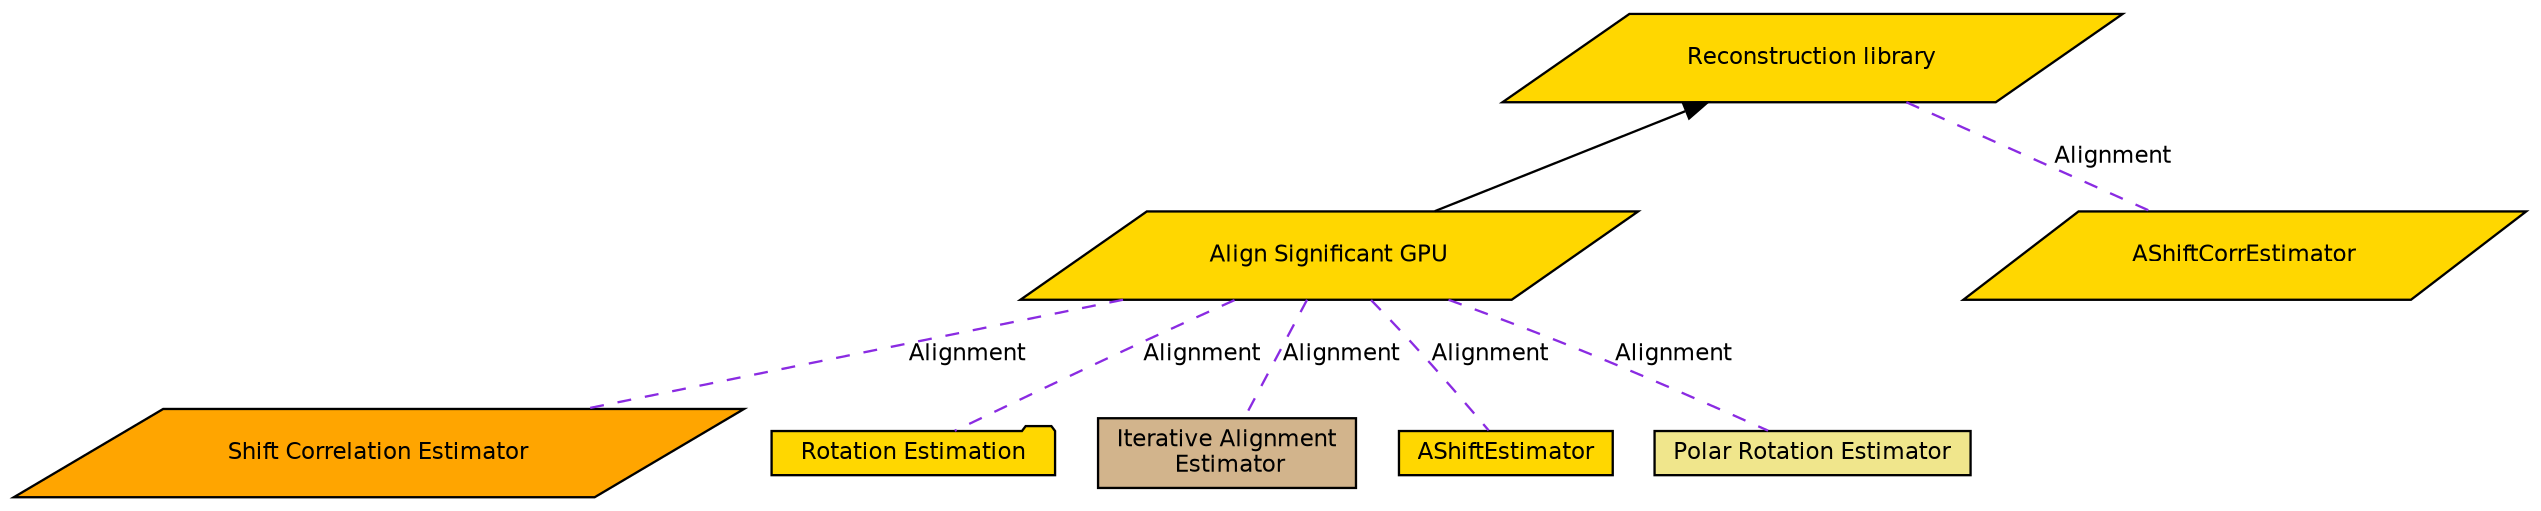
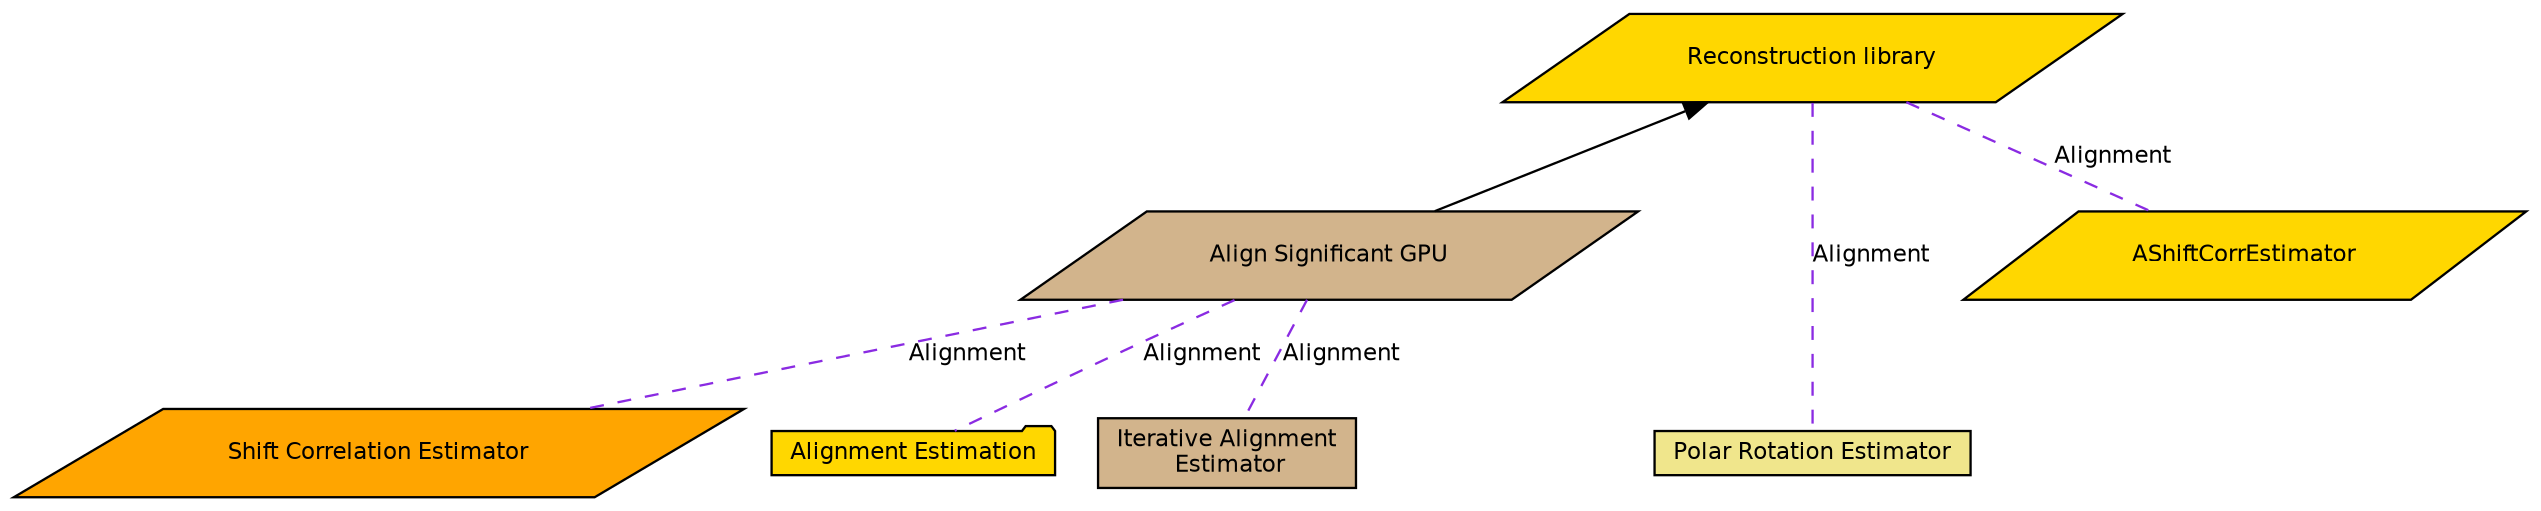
node "Align Significant GPU": fillcolor gold -> tan
edge "Align Significant GPU" -- "Polar Rotation Estimator": now "Reconstruction library" -- "Polar Rotation Estimator"
node "Rotation Estimation": label "Rotation Estimation" -> "Alignment Estimation"
node "AShiftEstimator": removed
